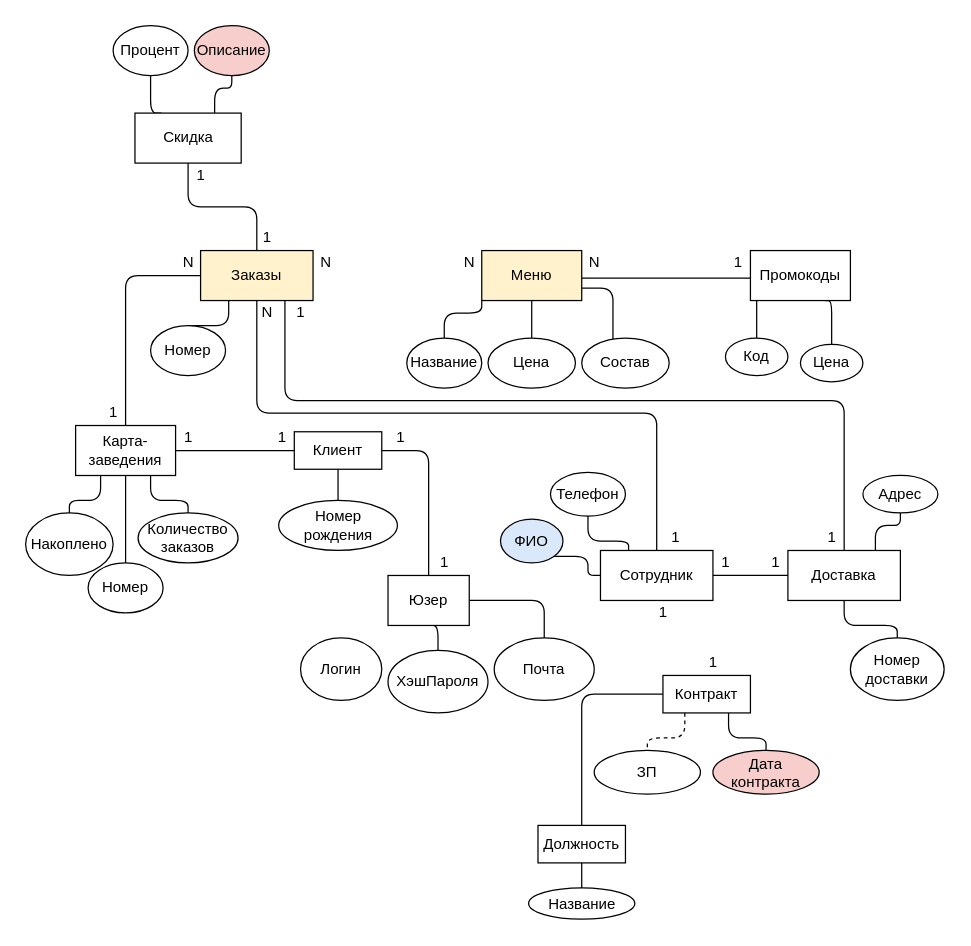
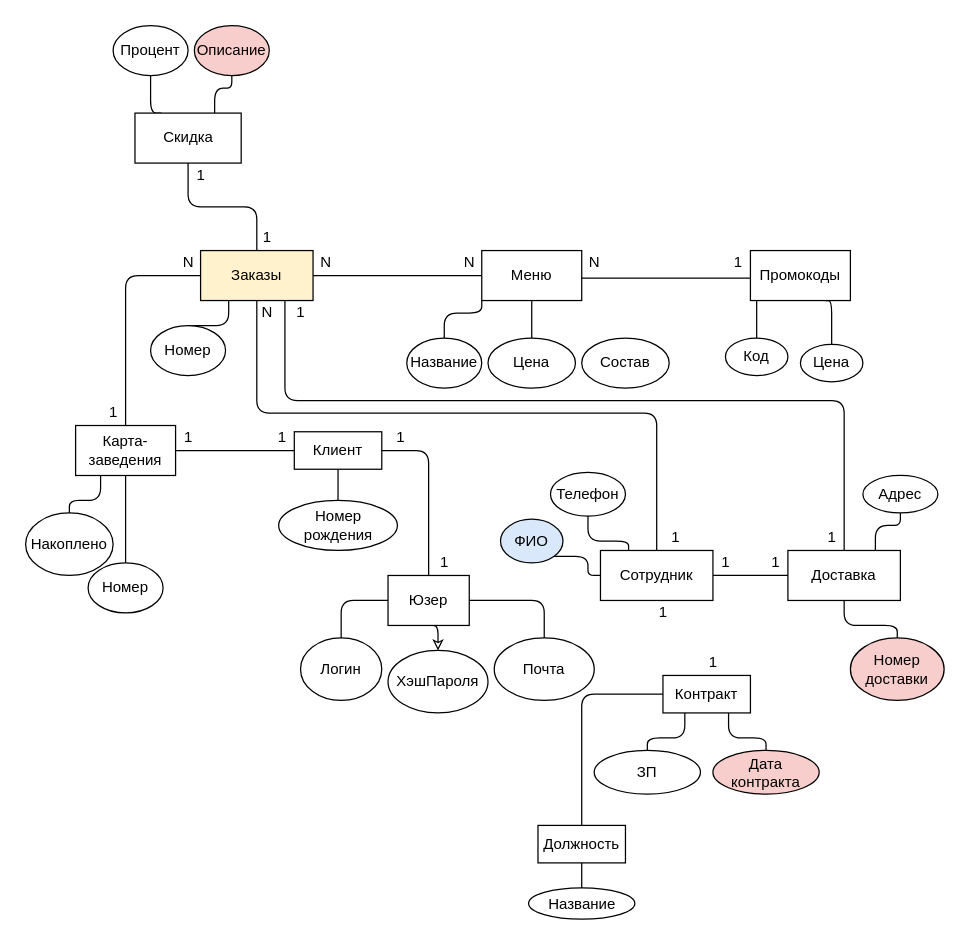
edge "Заказы" -- "Меню": added
node "Меню": fillcolor #fff2cc -> #ffffff
edge "Меню" -- "Состав": removed
edge "Карта-заведения" -- "Количество заказов": removed
node "Количество заказов": removed
edge "Юзер" -- "Логин": added
edge "Юзер" -- "ХэшПароля": arrowhead none -> classic
node "Номер доставки": fillcolor #ffffff -> #f8cecc
edge "Контракт" -- "ЗП": style dashed -> solid
